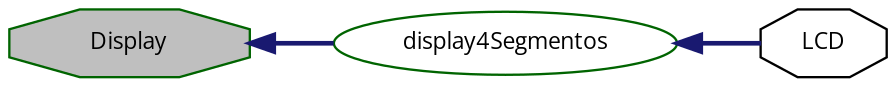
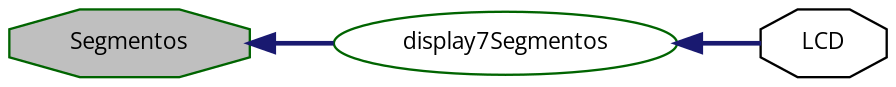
node "Display": label "Display" -> "Segmentos"
node "display4Segmentos": label "display4Segmentos" -> "display7Segmentos"
